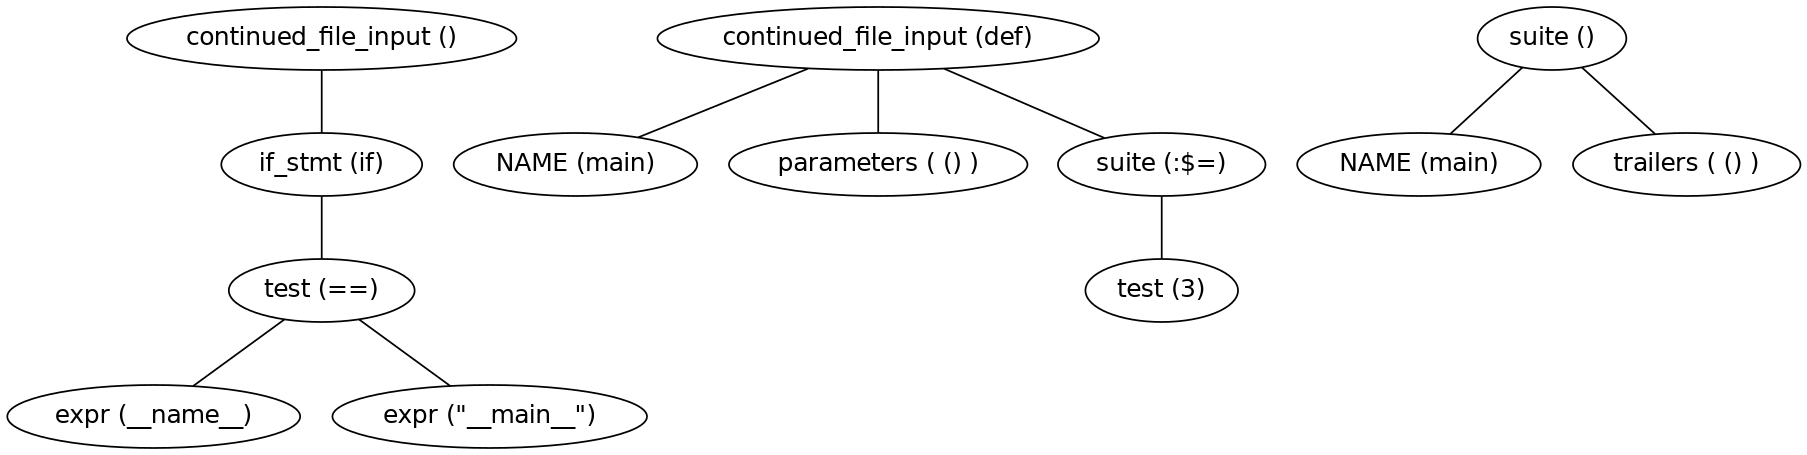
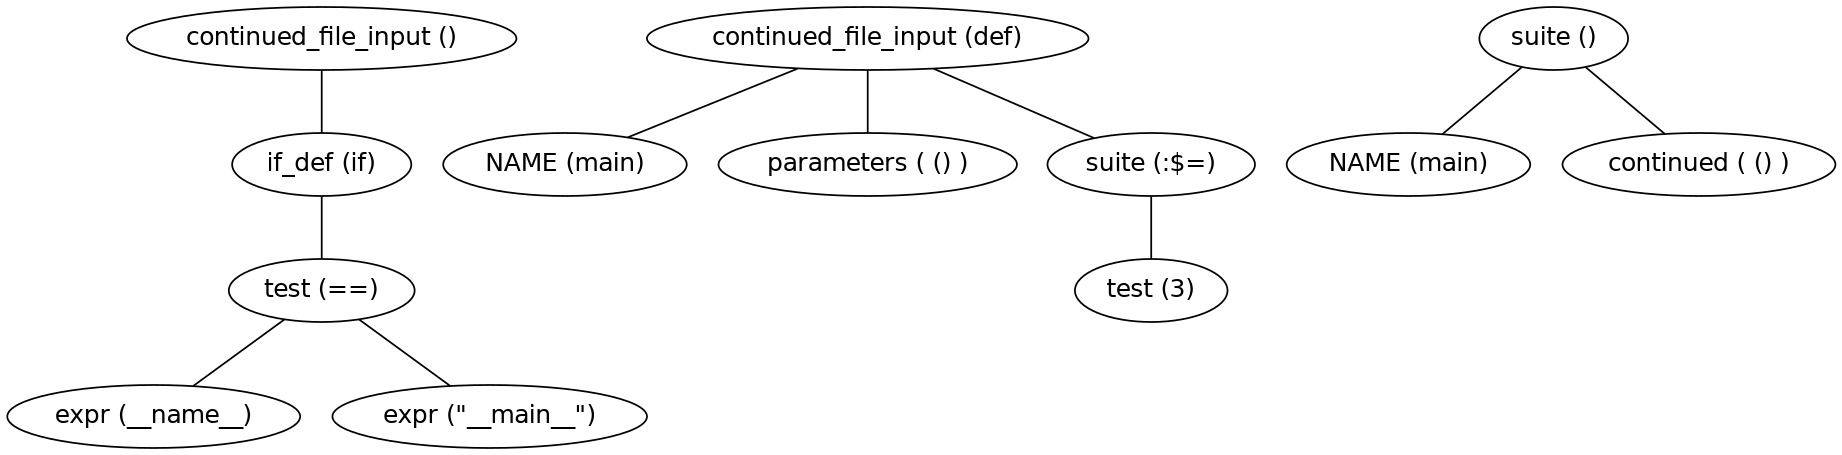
node "if_stmt (if)": label "if_stmt (if)" -> "if_def (if)"
node "trailers ( () )": label "trailers ( () )" -> "continued ( () )"
